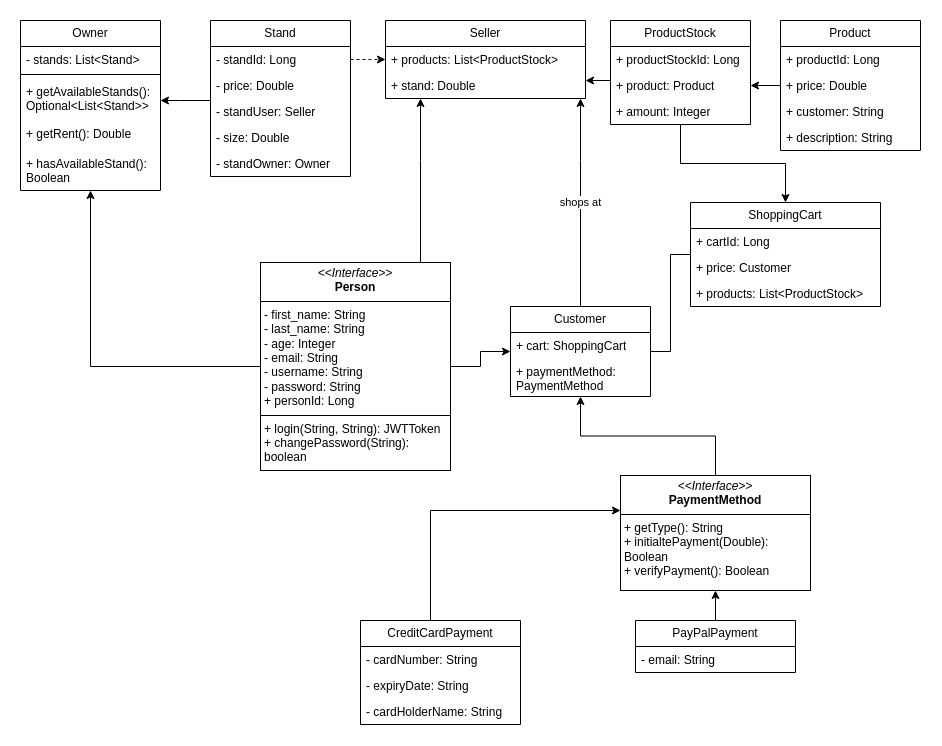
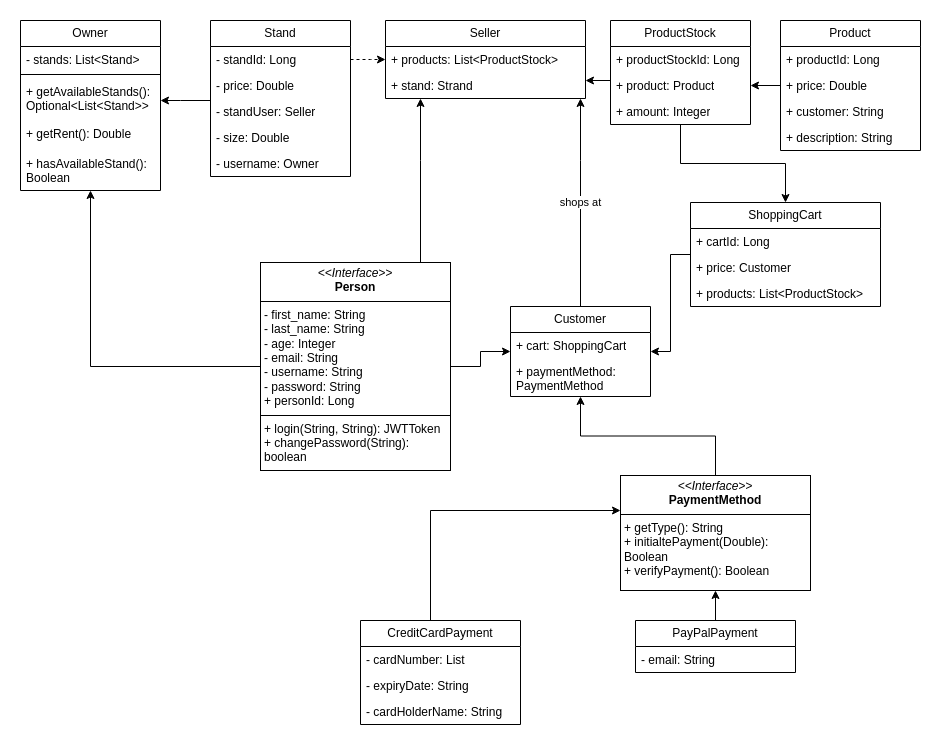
node "+ stand: Double": label "+ stand: Double" -> "+ stand: Strand"
node "- standOwner: Owner": label "- standOwner: Owner" -> "- username: Owner"
edge "ShoppingCart" -- "Customer": arrowhead none -> classic
node "- cardNumber: String": label "- cardNumber: String" -> "- cardNumber: List"
